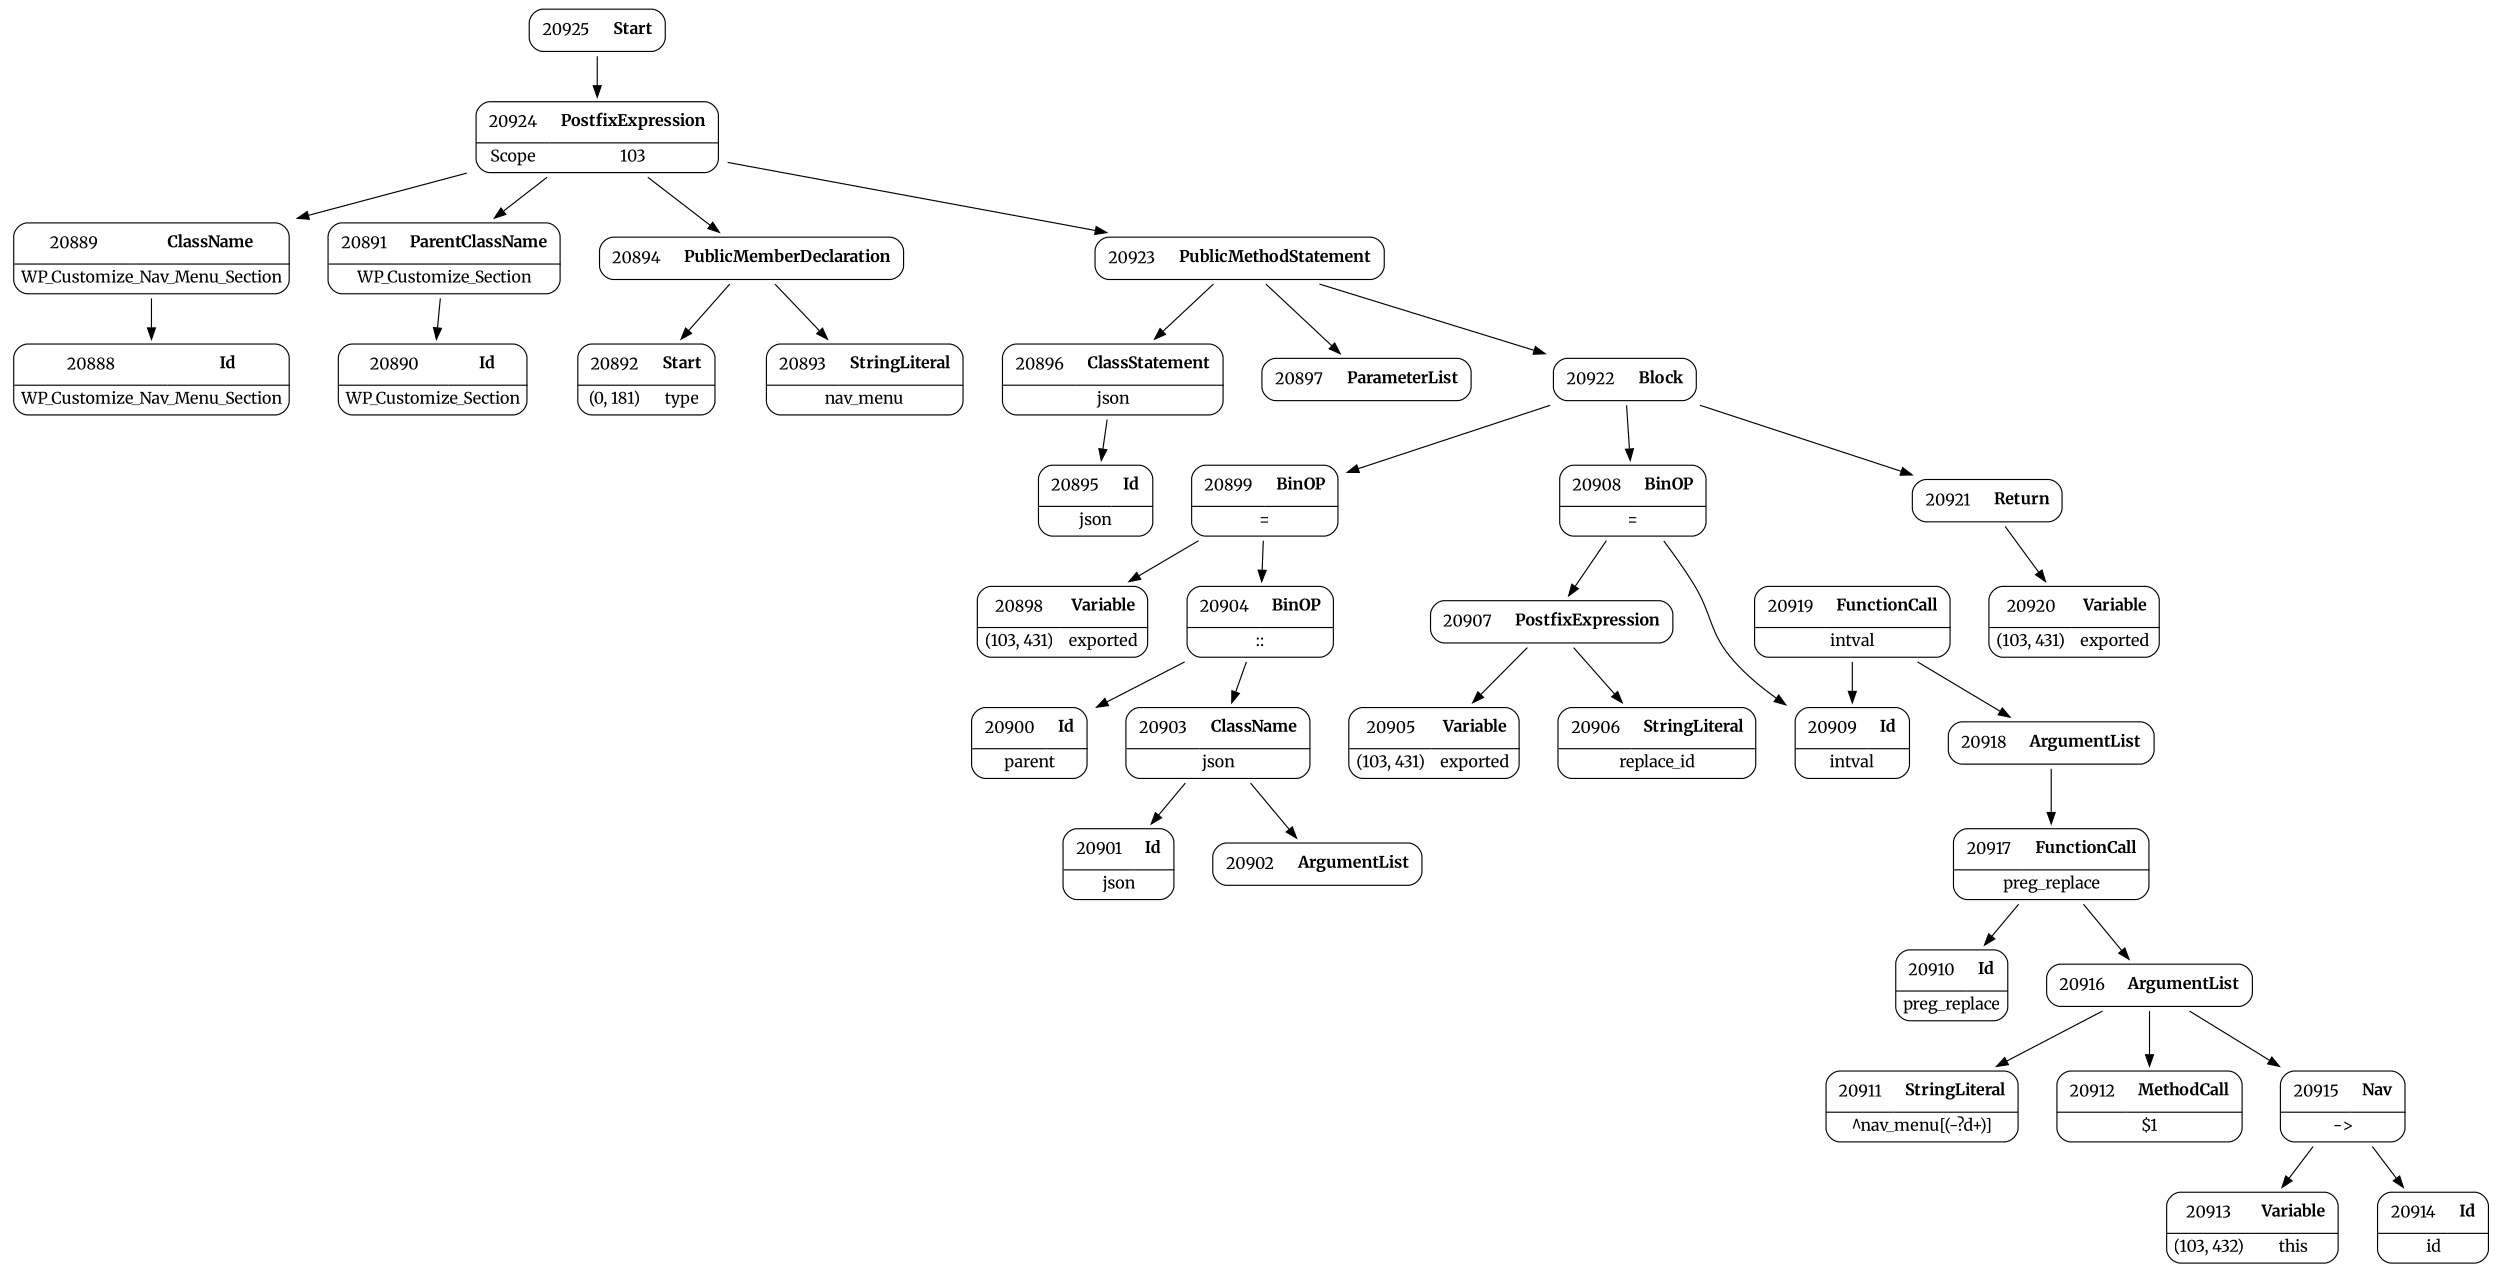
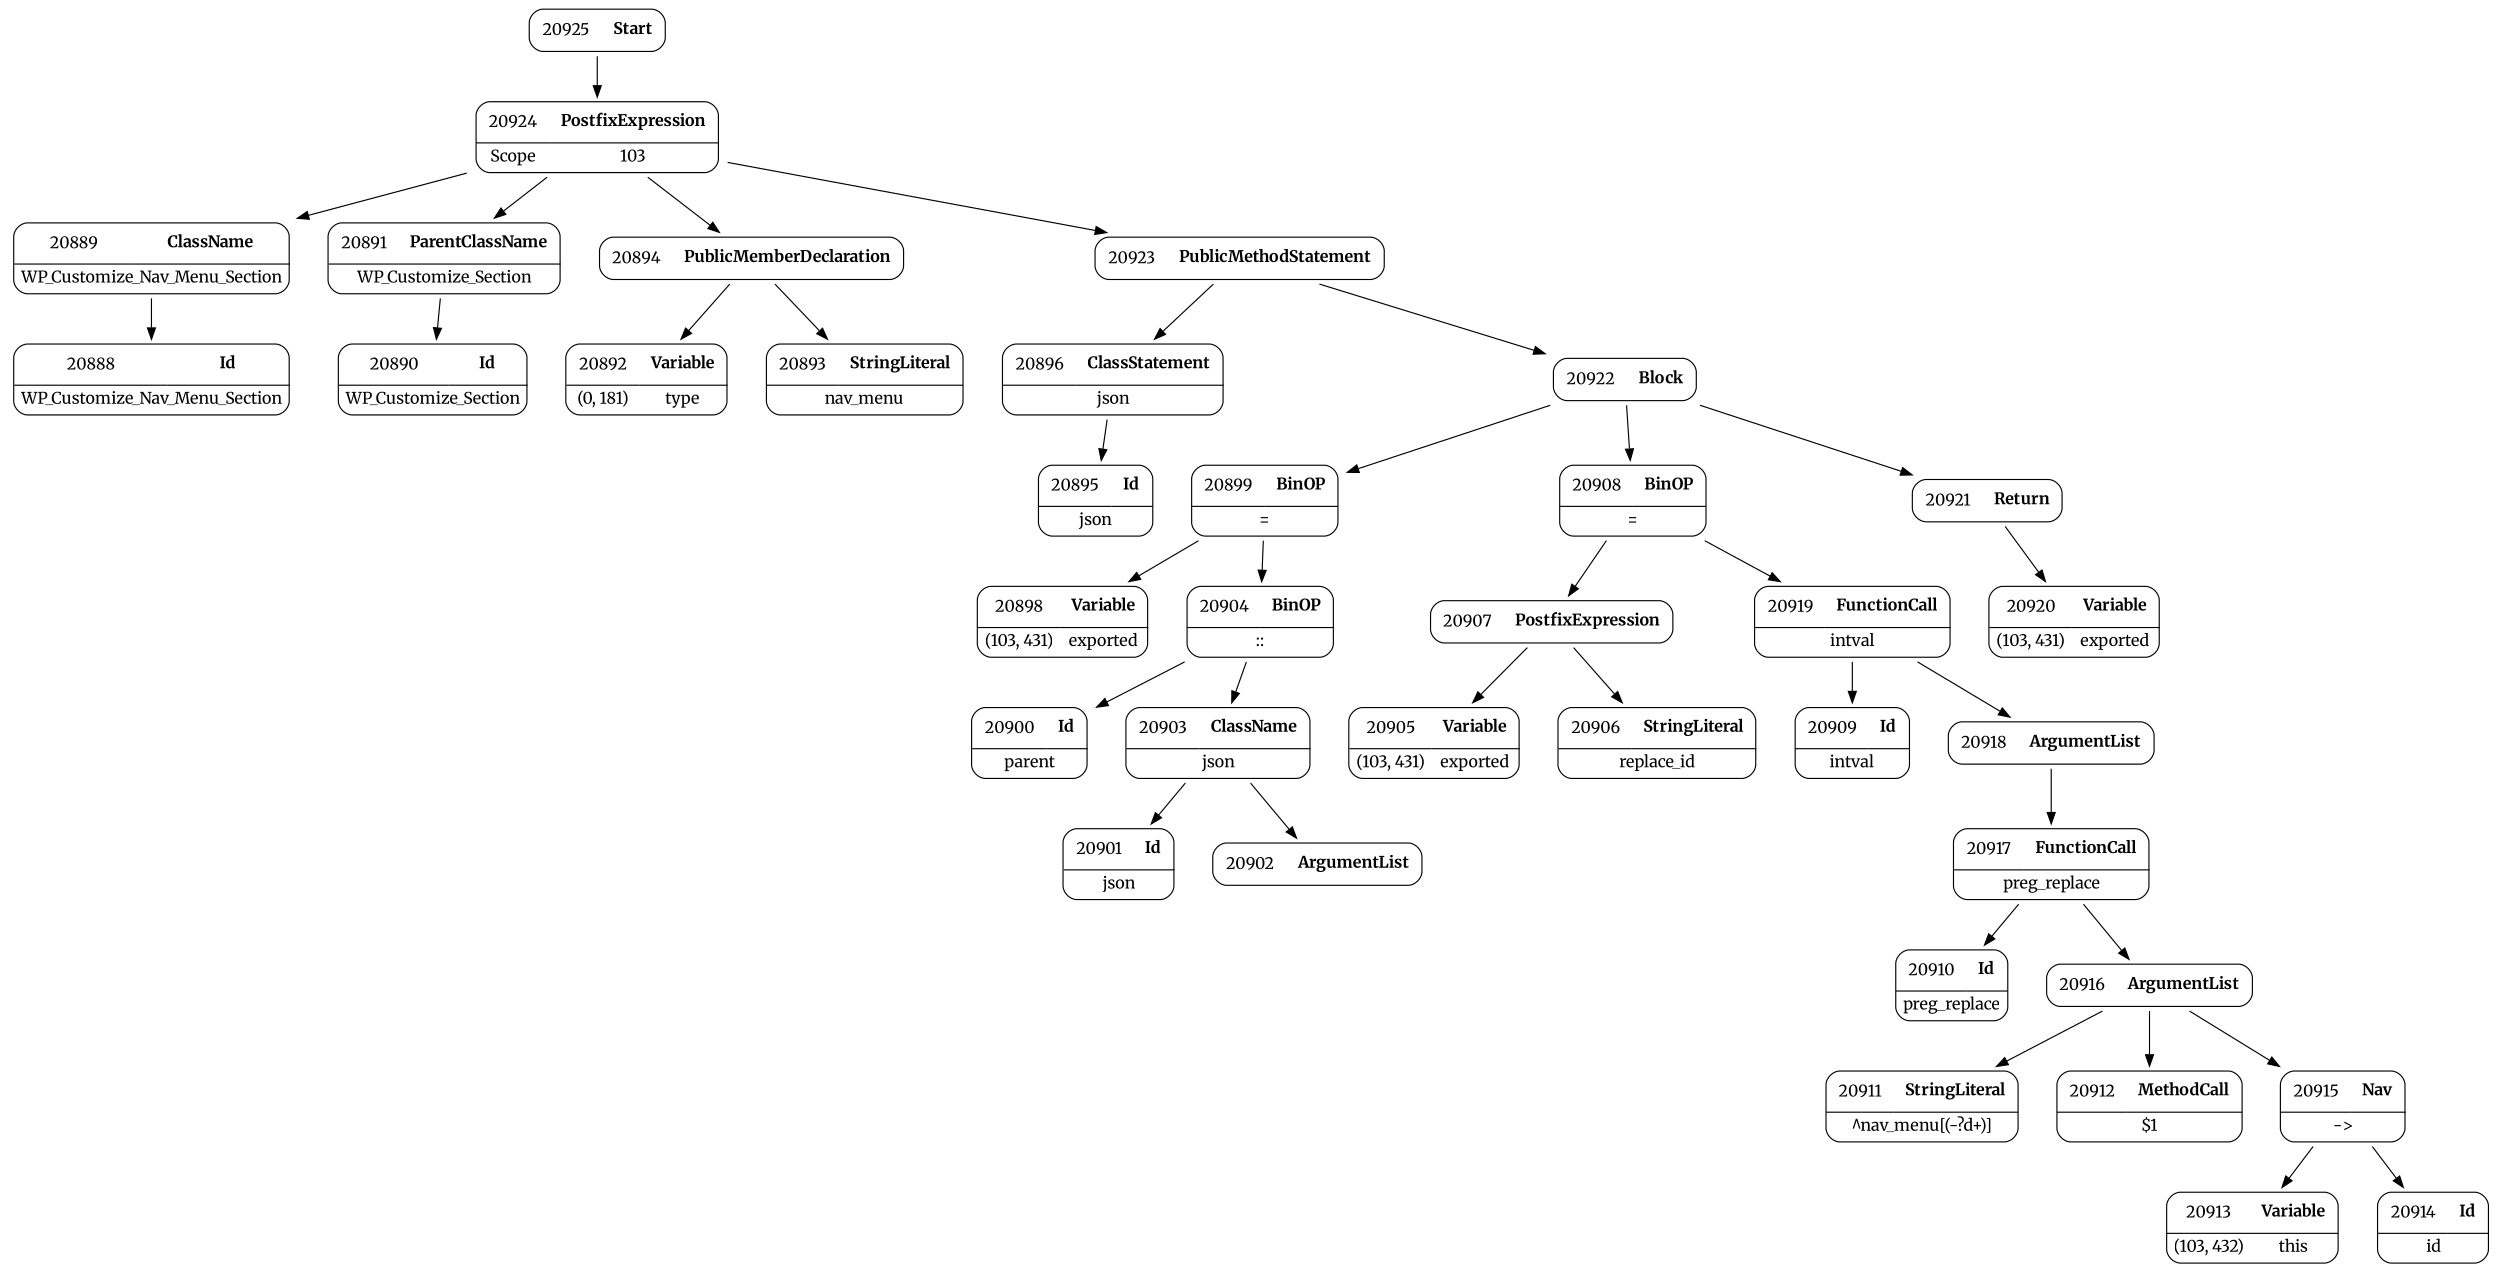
node "20892": text "Start" -> "Variable"
node "20897": removed
edge "20908" -> "20909": now "20908" -> "20919"
